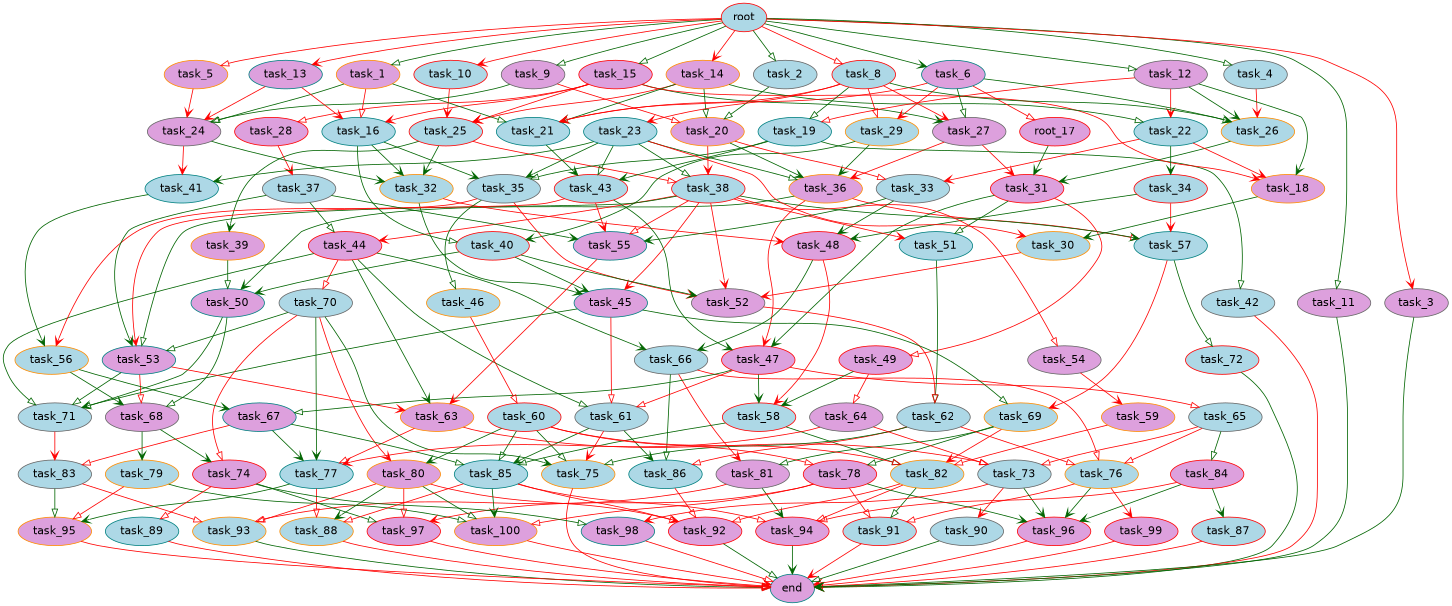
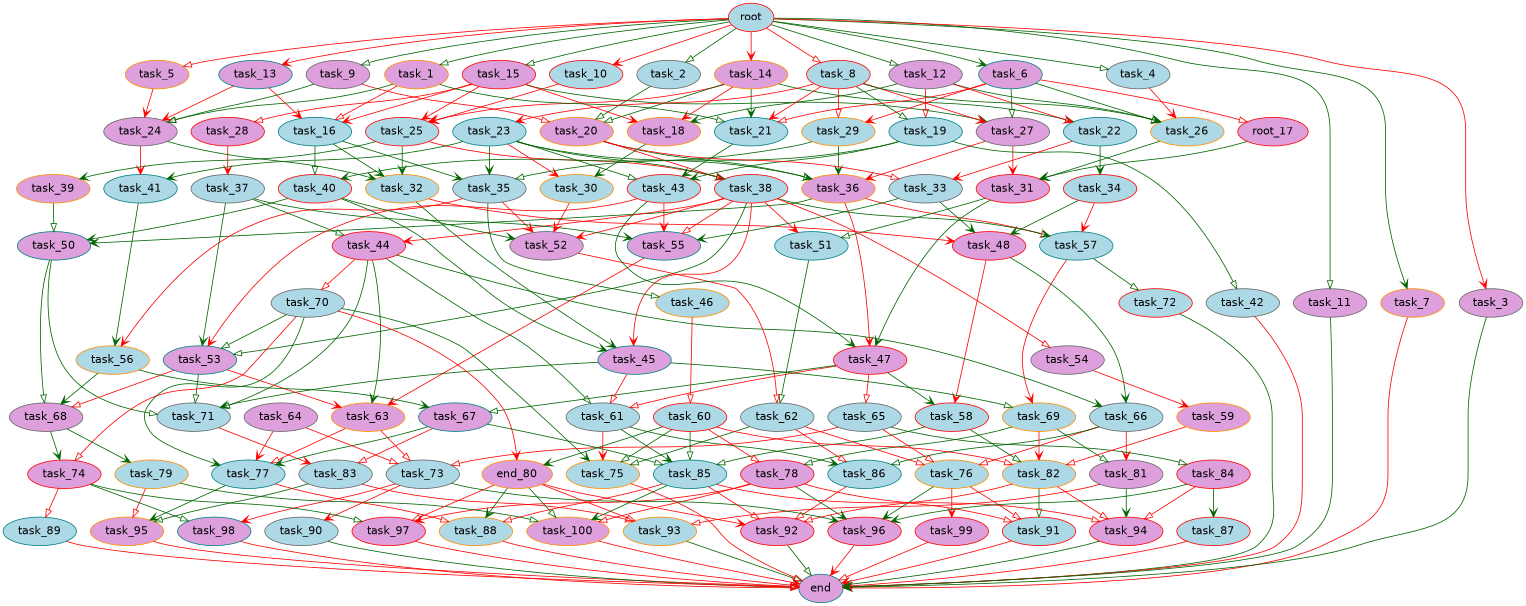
edge "task_22" -> "task_18": now "task_14" -> "task_18"
node "task_7": added
node "task_49": removed
node "task_80": label "task_80" -> "end_80"
